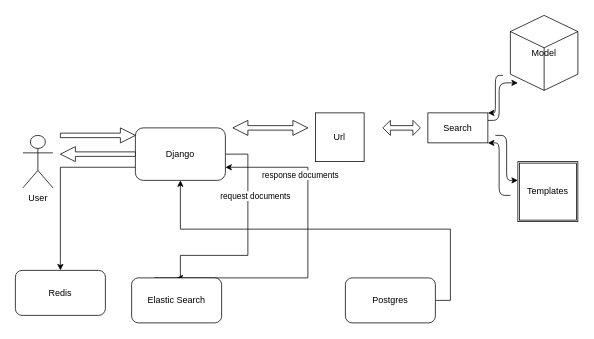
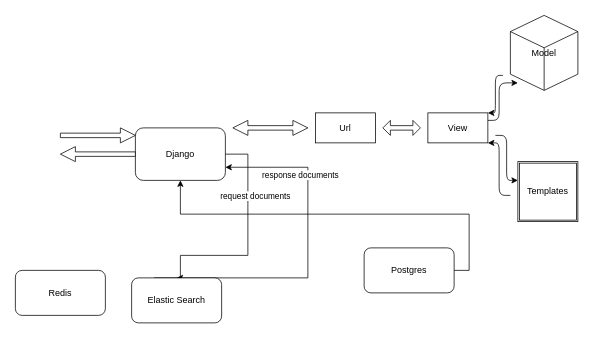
node "Search": label "Search" -> "View"
node "Url": size 49x49 -> 60x30
node "User": removed
edge "Django" -> "Redis": removed
node "Postgres": moved (390, 300) -> (409, 270)
